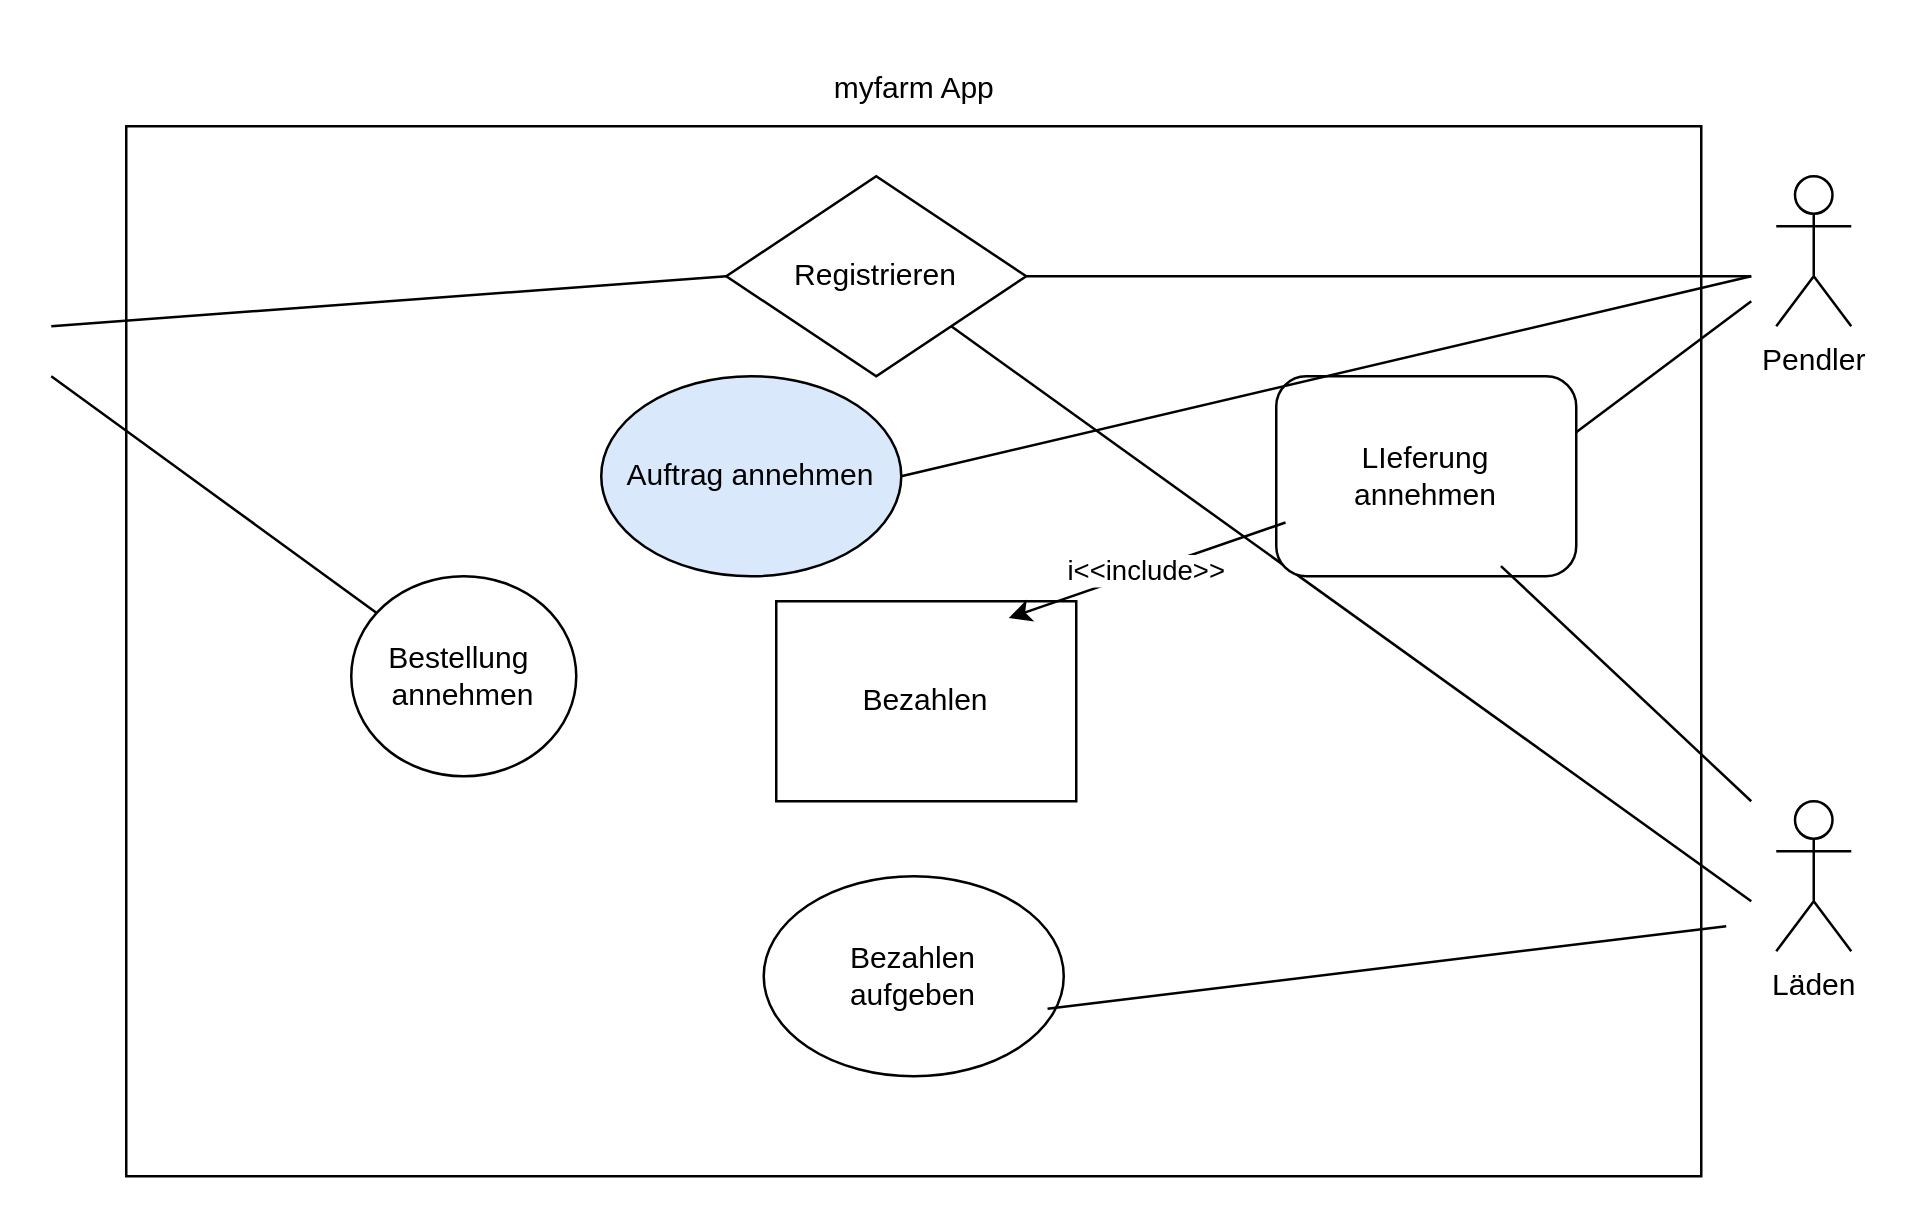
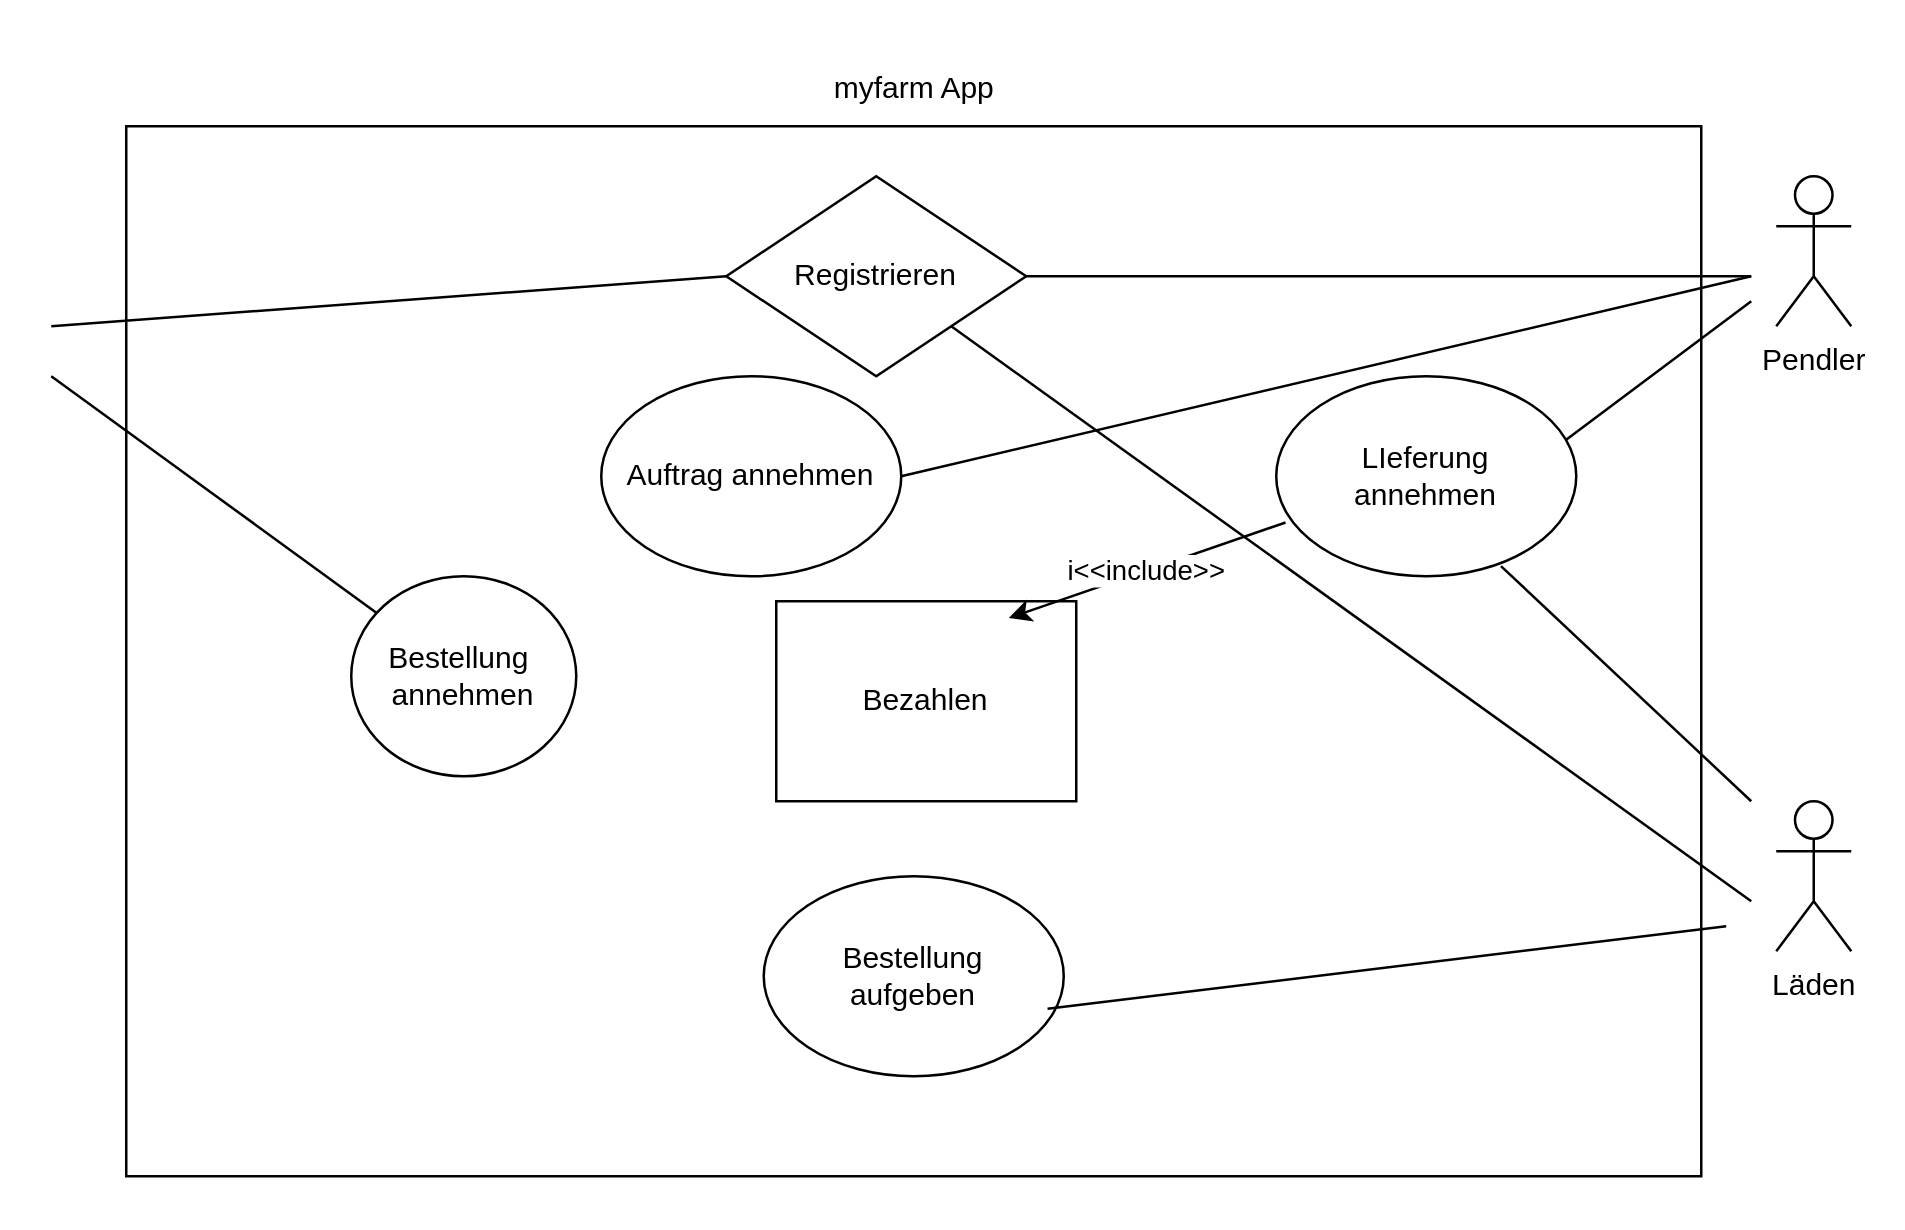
node "Auftrag annehmen": fillcolor #dae8fc -> #ffffff
node "LIeferung annehmen": shape rounded rectangle -> ellipse
node "Bezahlen aufgeben": label "Bezahlen aufgeben" -> "Bestellung aufgeben"
